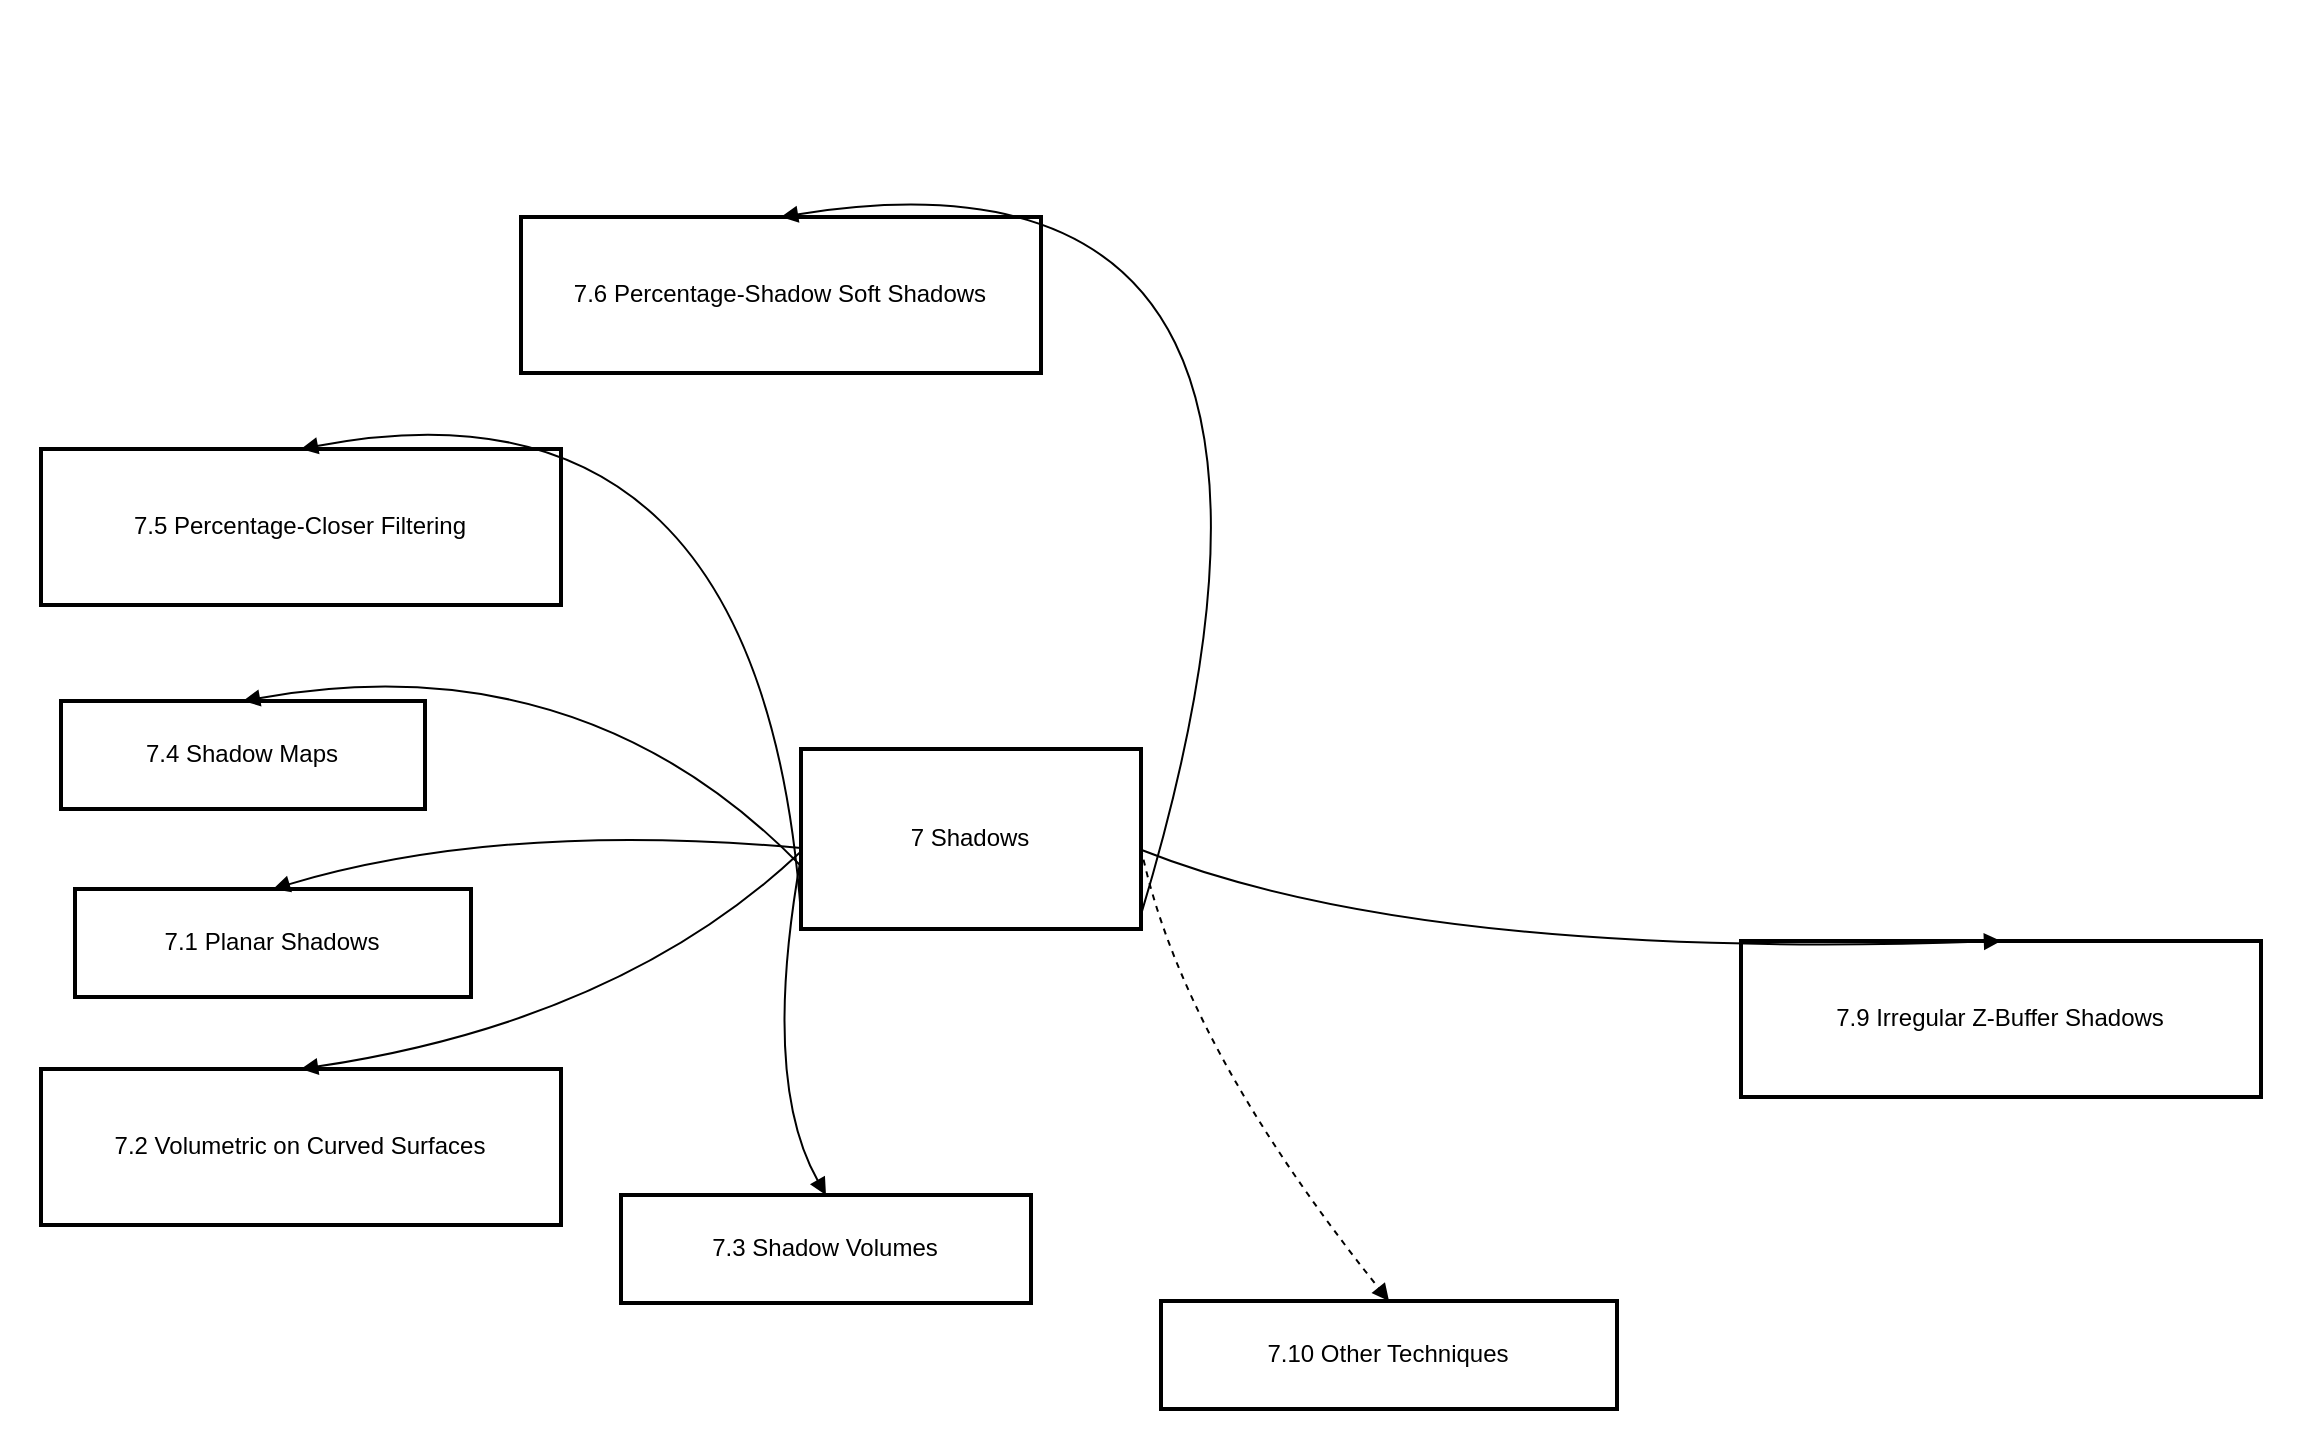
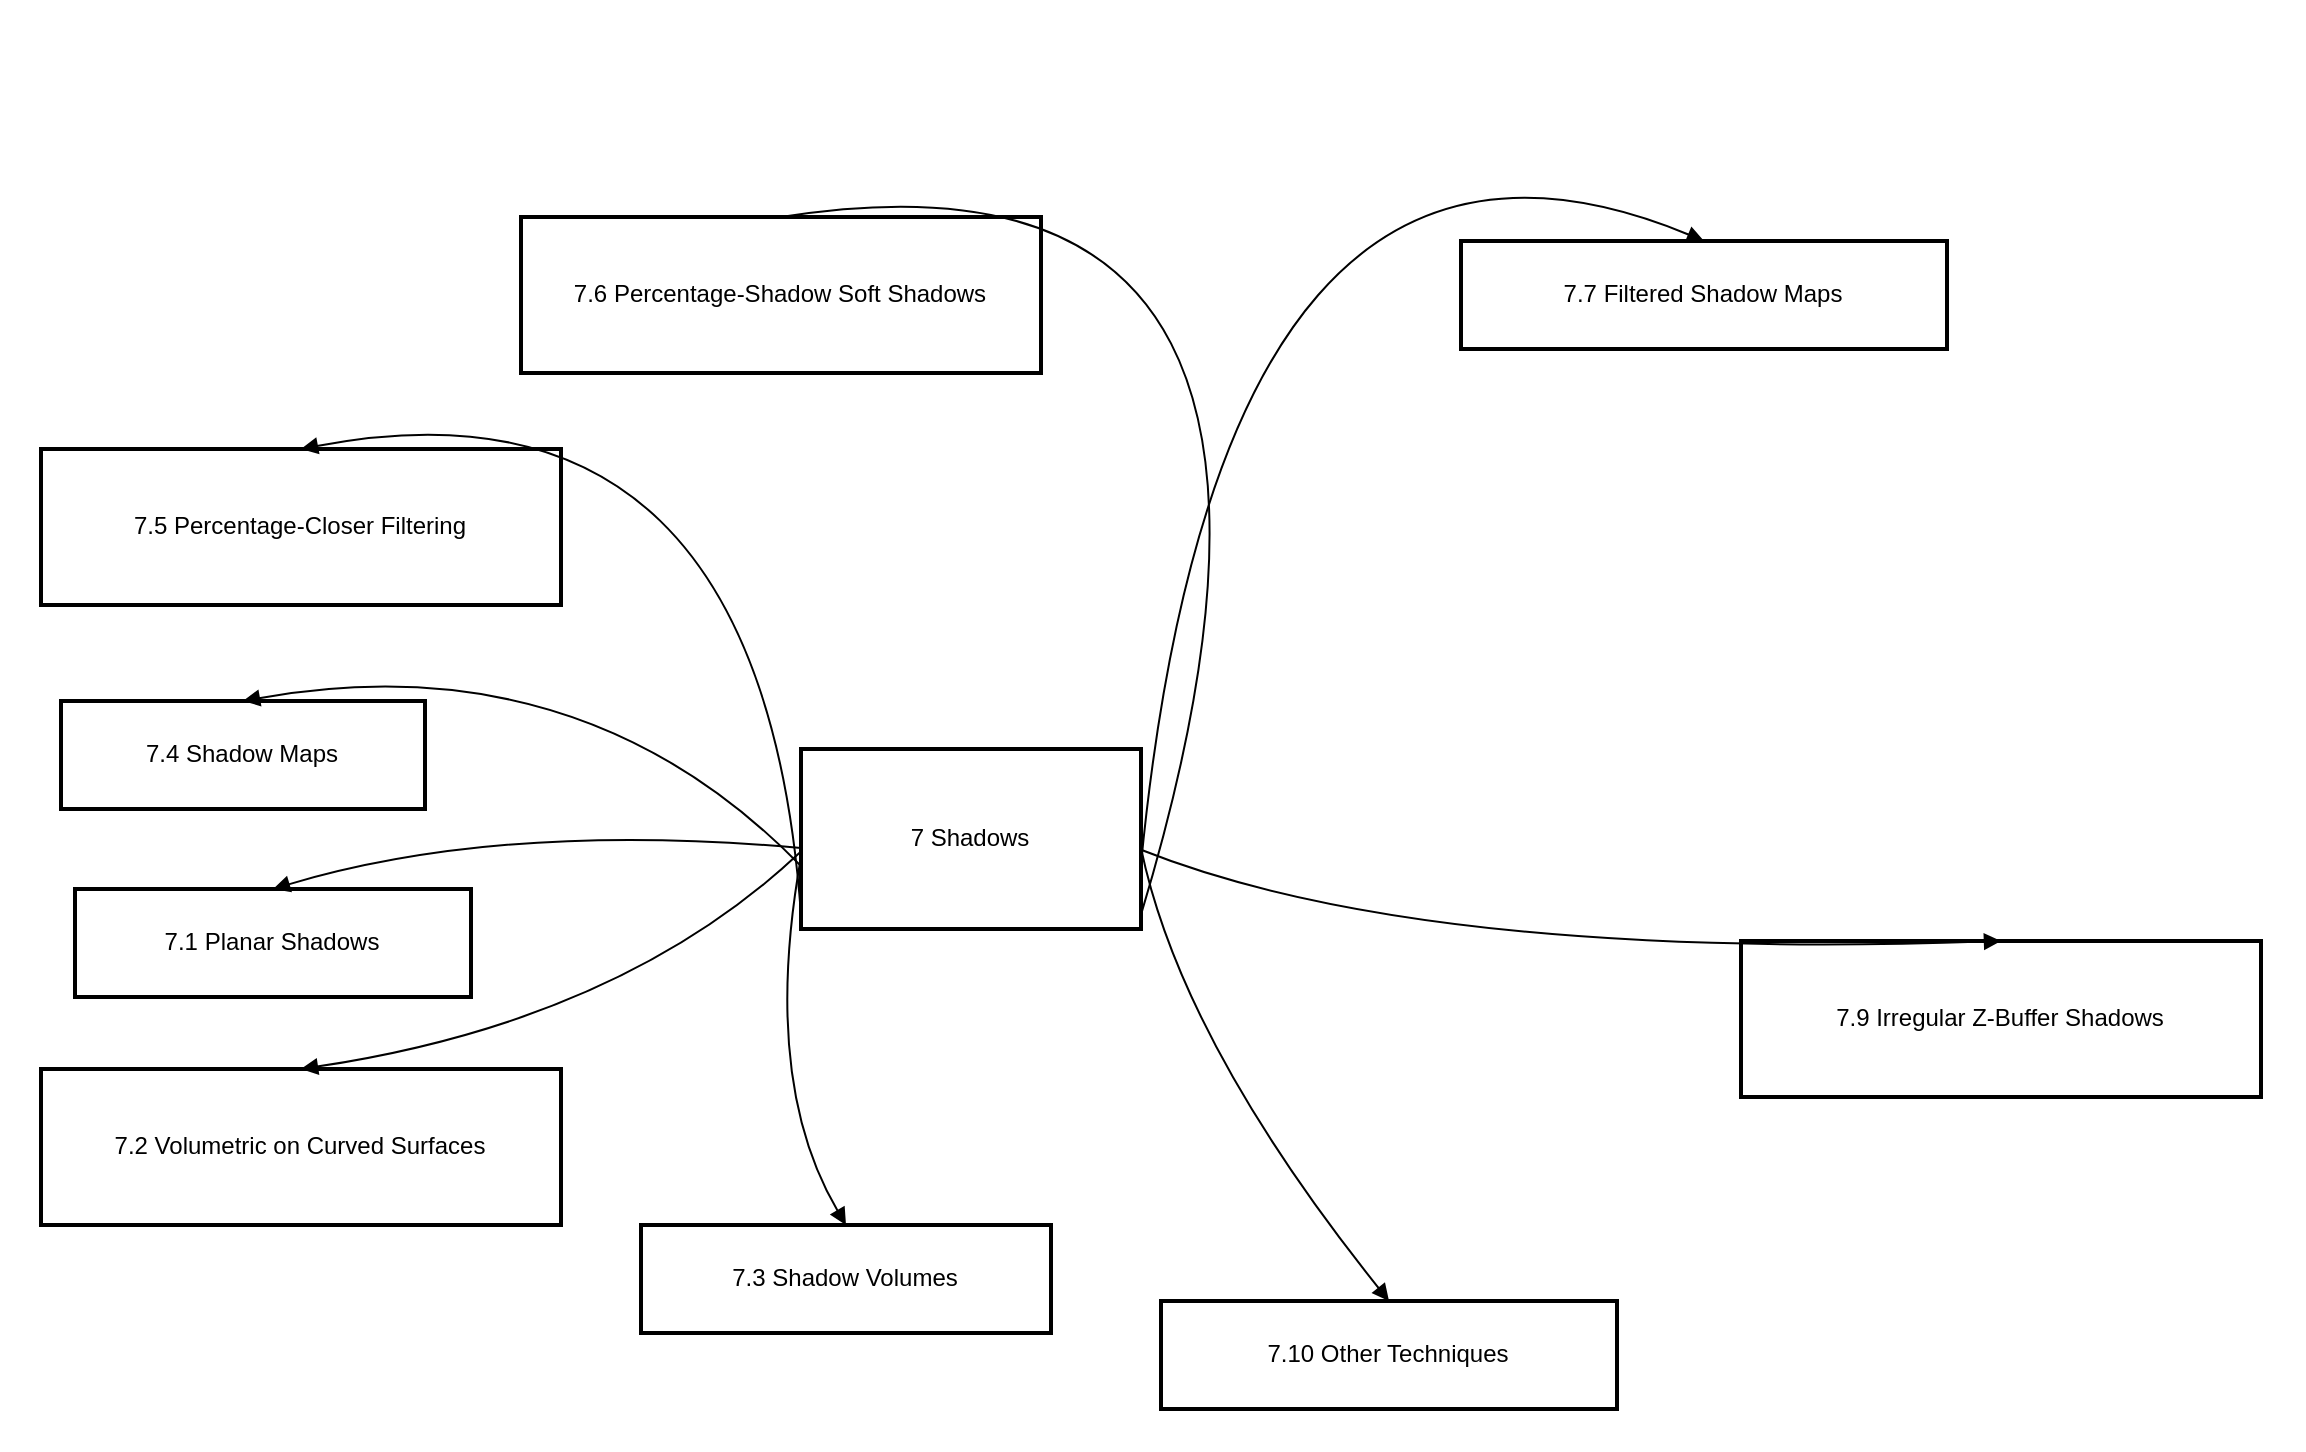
edge "7 Shadows" -> "7.6 Percentage-Shadow Soft Shadows": arrowhead block -> none
edge "7 Shadows" -> "7.7 Filtered Shadow Maps": added
node "7.7 Filtered Shadow Maps": added
edge "7 Shadows" -> "7.10 Other Techniques": style dashed -> solid
node "7.3 Shadow Volumes": moved (826, 1249) -> (846, 1279)
